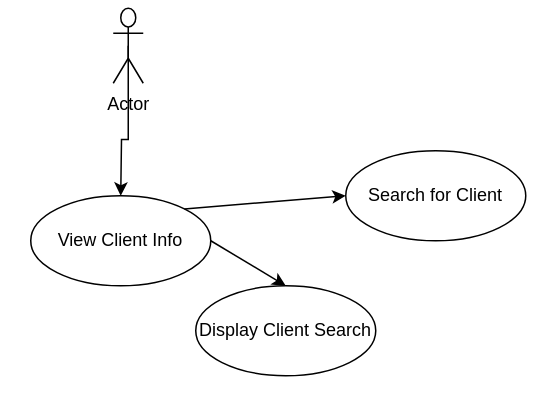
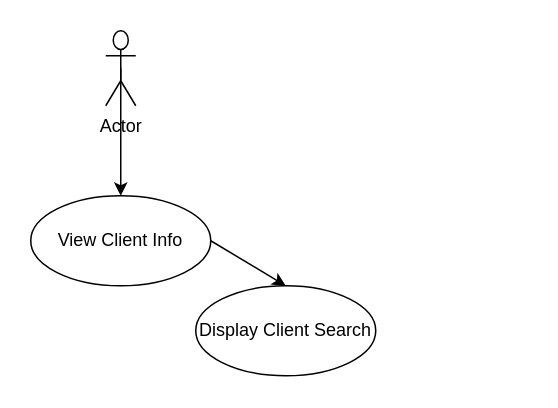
node "Actor": moved (128, 46) -> (121, 68)
node "Search for Client": removed
edge "View Client Info" -> "Search for Client": removed
